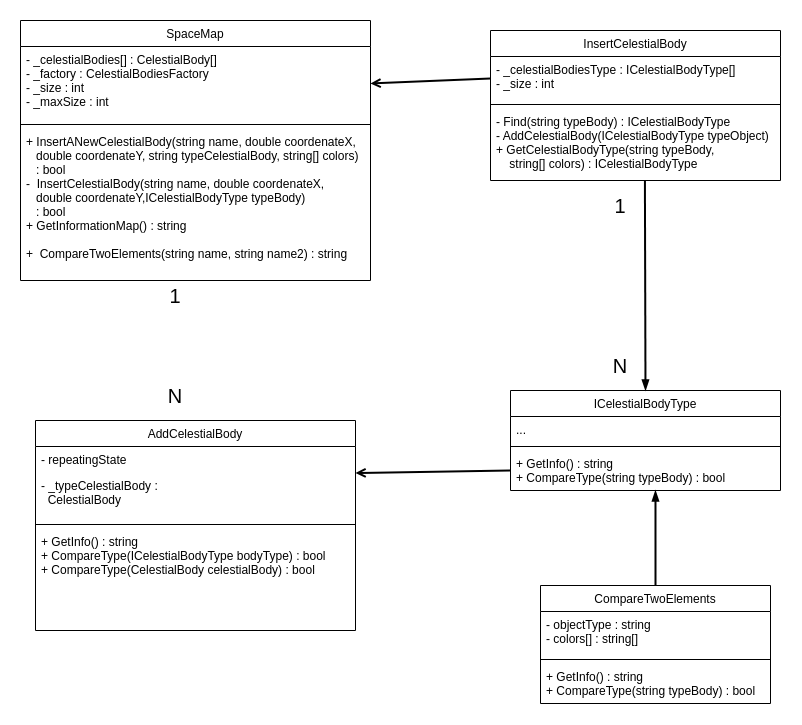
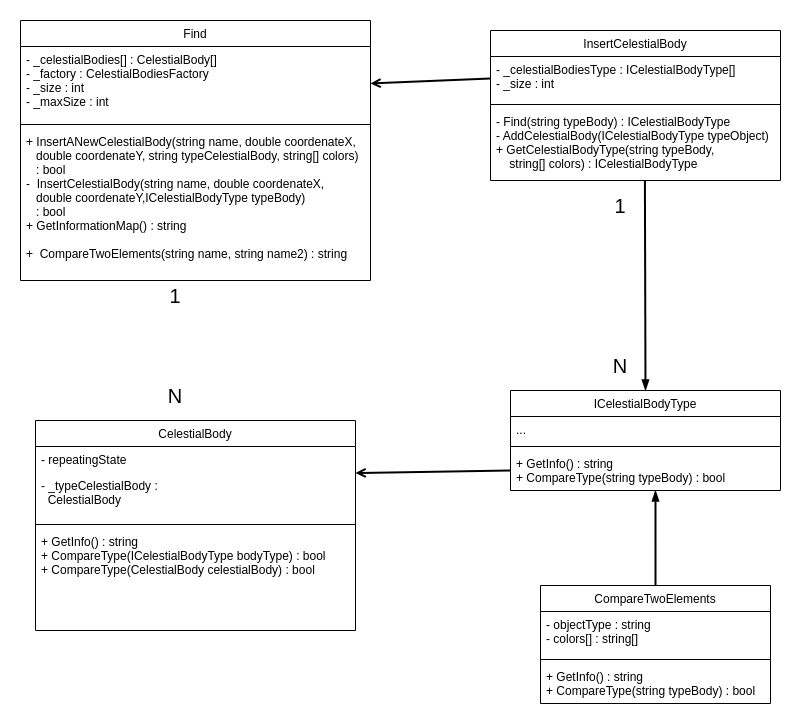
node "SpaceMap": label "SpaceMap" -> "Find"
node "AddCelestialBody": label "AddCelestialBody" -> "CelestialBody"
